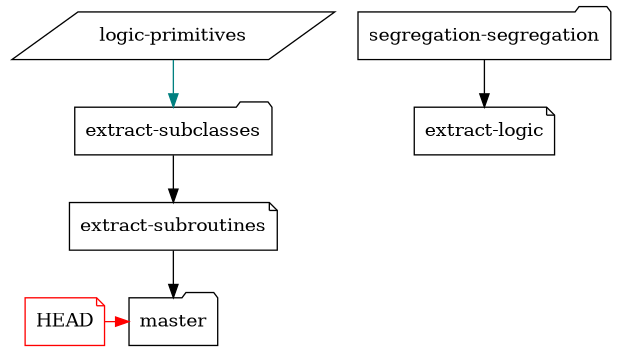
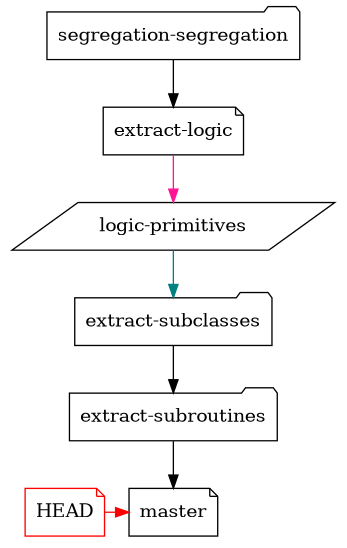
edge "extract-logic" -> "logic-primitives": added
node "extract-subroutines": shape note -> folder
node "master": shape folder -> note
